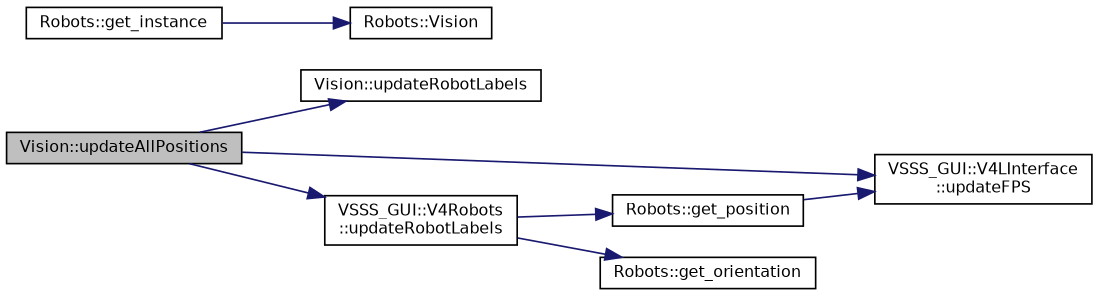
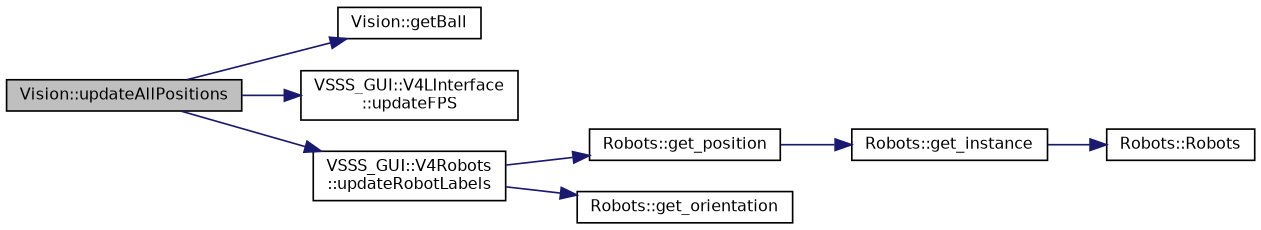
node "Robots::Vision": label "Robots::Vision" -> "Robots::Robots"
node "Vision::updateRobotLabels": label "Vision::updateRobotLabels" -> "Vision::getBall"
edge "Robots::get_position" -> "VSSS_GUI::V4LInterface ::updateFPS": now "Robots::get_position" -> "Robots::get_instance"
